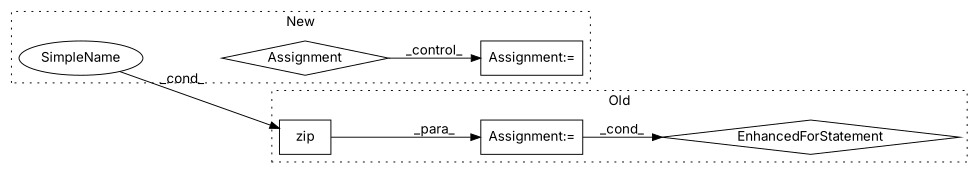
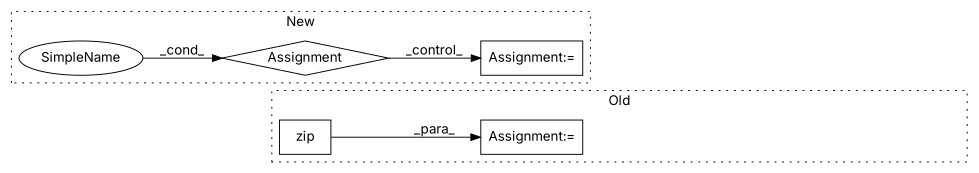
edge "SimpleName" -> "zip": now "SimpleName" -> "Assignment"
node "EnhancedForStatement": removed
